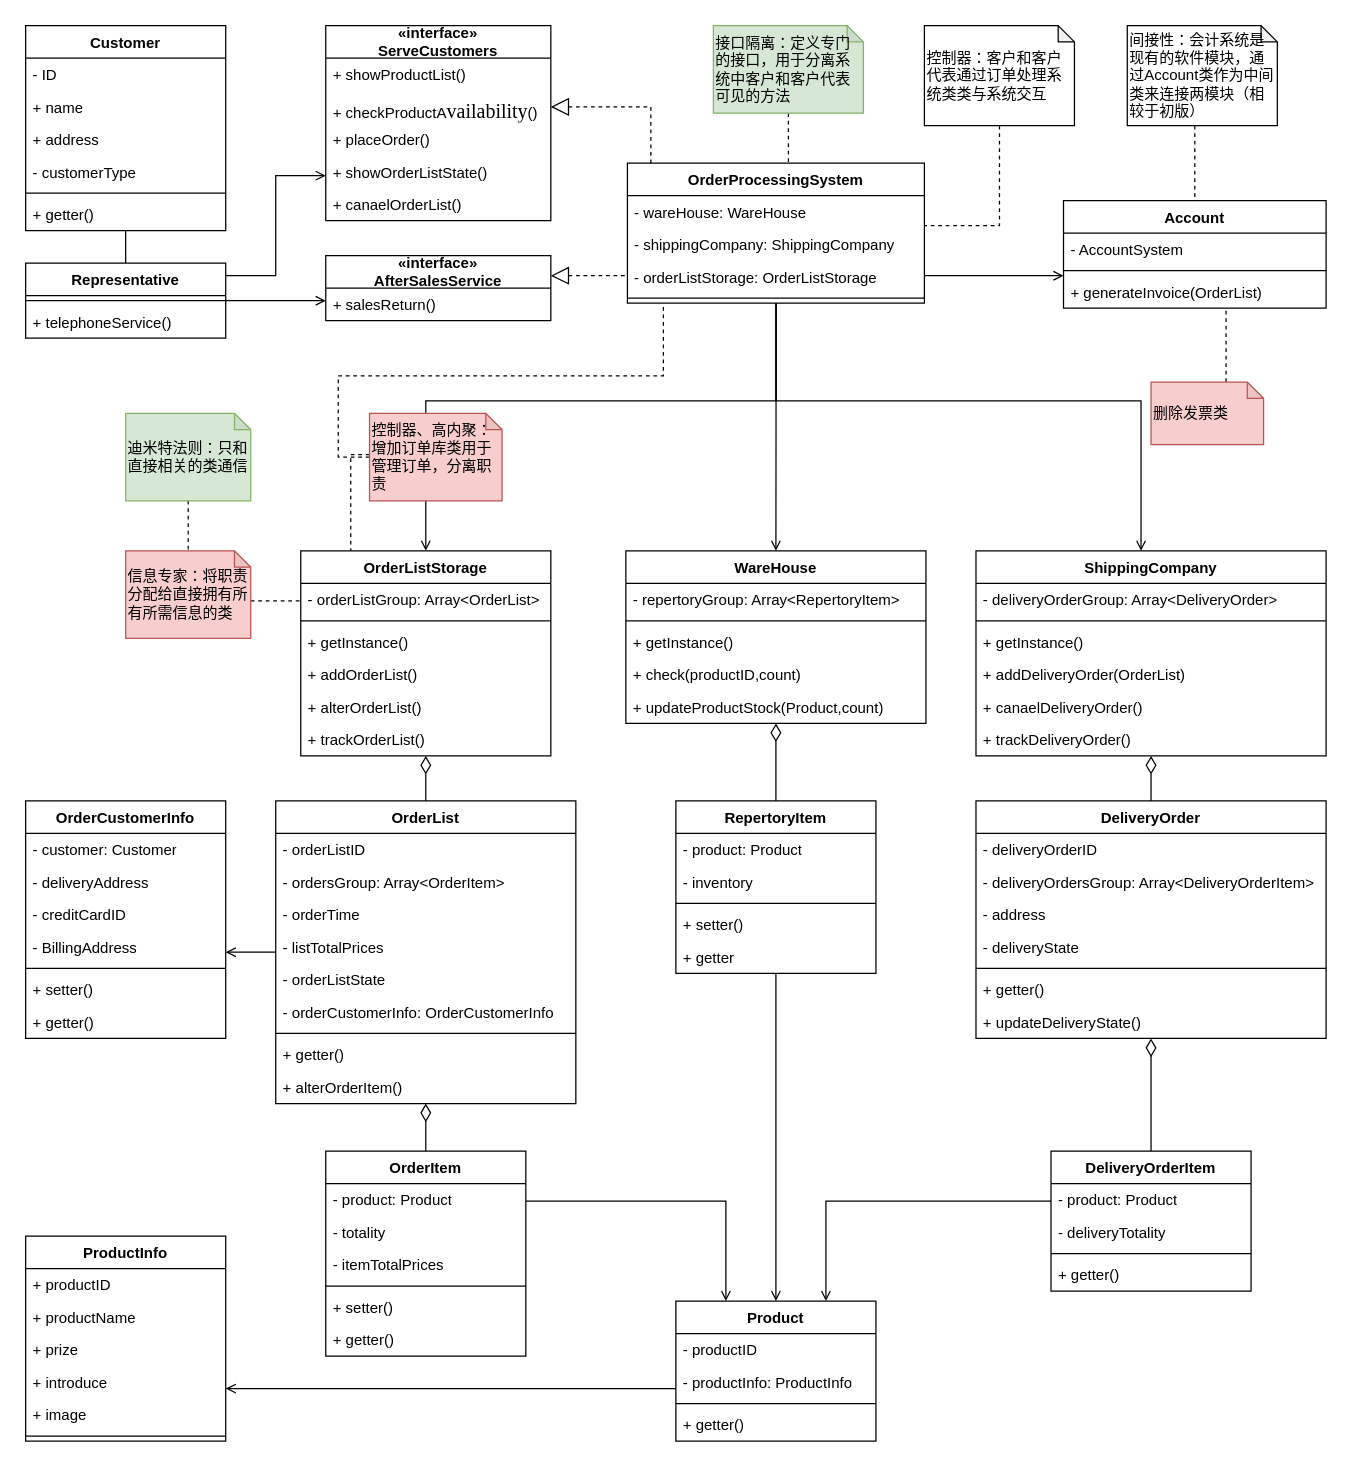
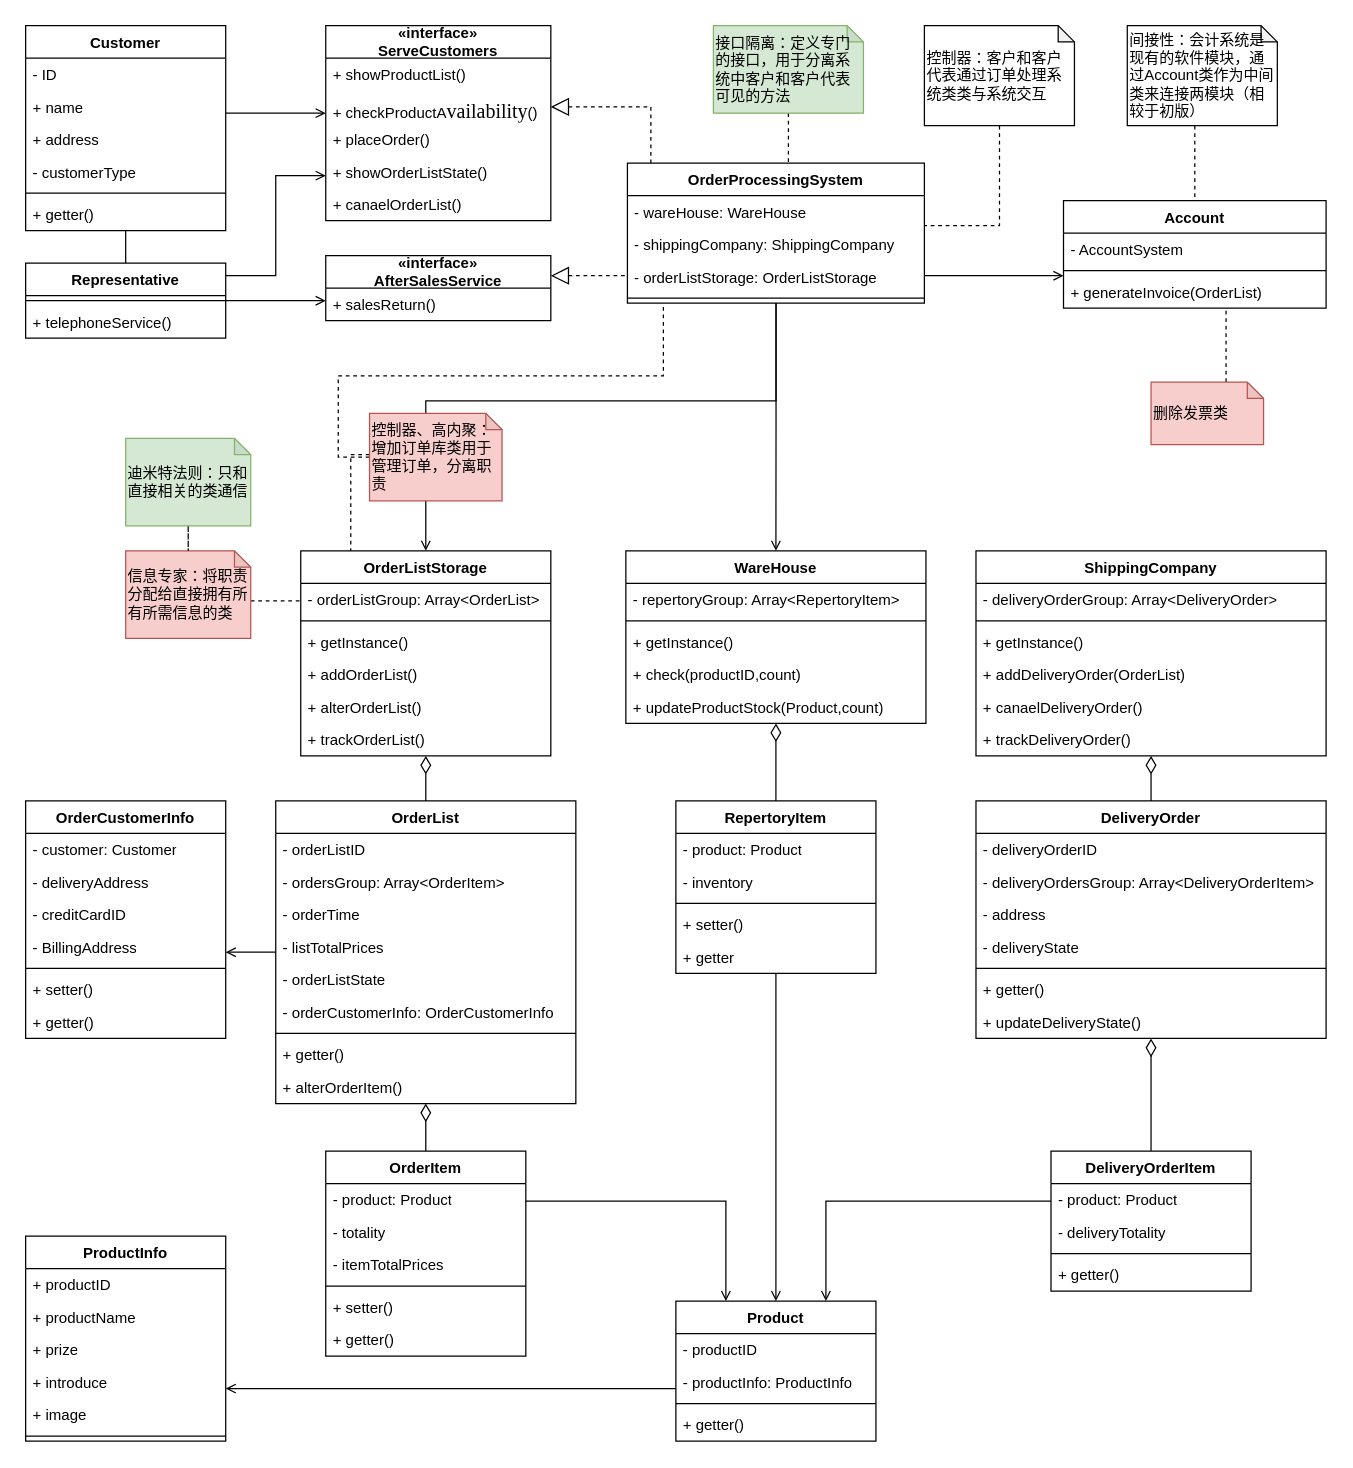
edge "Customer" -> "«interface» ServeCustomers": added
edge "OrderProcessingSystem" -> "ShippingCompany": removed
node "迪米特法则：只和直接相关的类通信": moved (188, 457) -> (188, 482)
